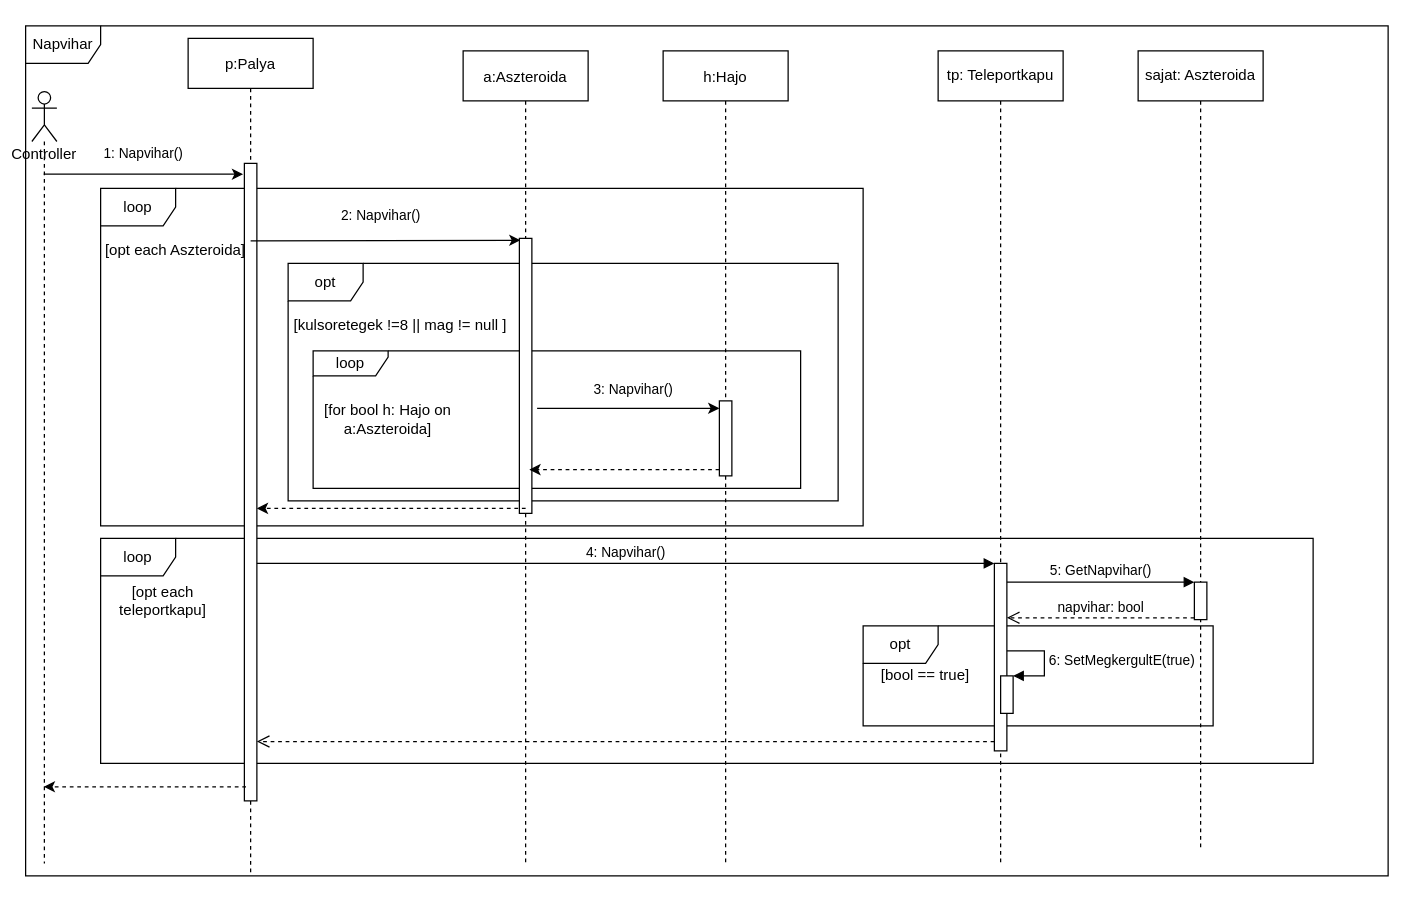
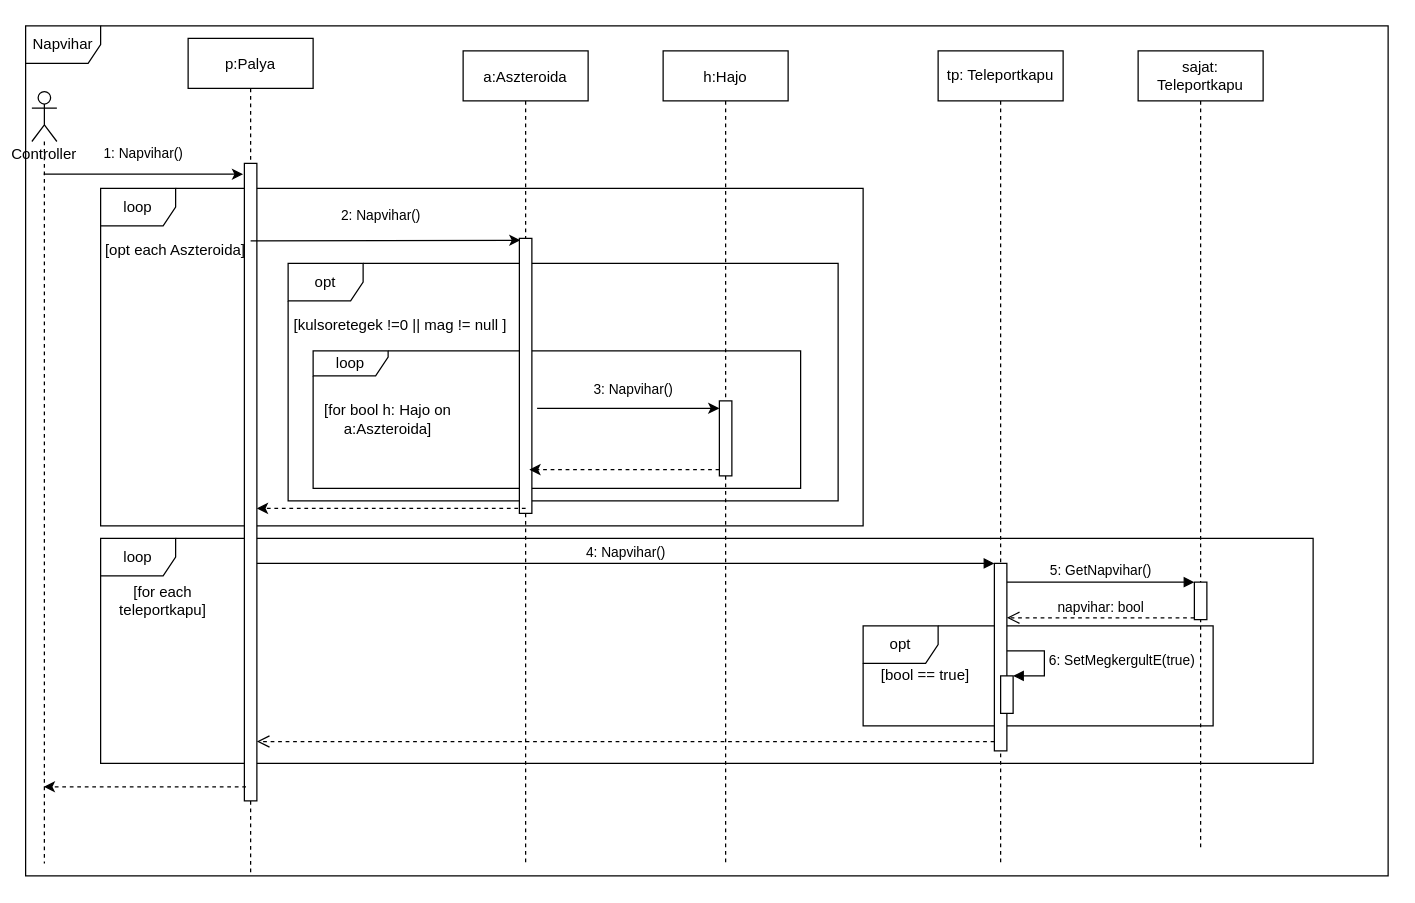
node "sajat: Aszteroida": label "sajat: Aszteroida" -> "sajat: Teleportkapu"
node "[kulsoretegek !=8 || mag != null ]": label "[kulsoretegek !=8 || mag != null ]" -> "[kulsoretegek !=0 || mag != null ]"
node "[opt each teleportkapu]": label "[opt each teleportkapu]" -> "[for each teleportkapu]"
